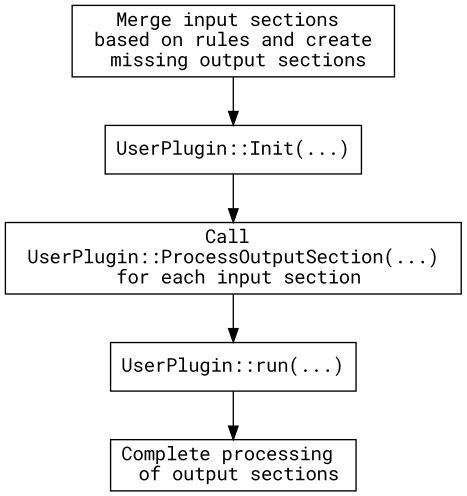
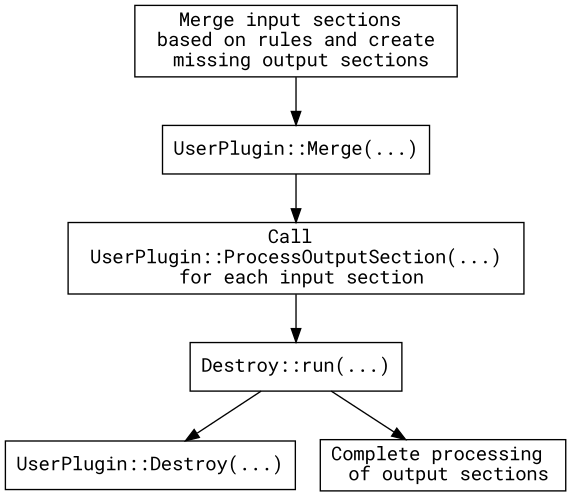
node "UserPlugin::Init(...)": label "UserPlugin::Init(...)" -> "UserPlugin::Merge(...)"
node "UserPlugin::run(...)": label "UserPlugin::run(...)" -> "Destroy::run(...)"
node "UserPlugin::Destroy(...)": added
